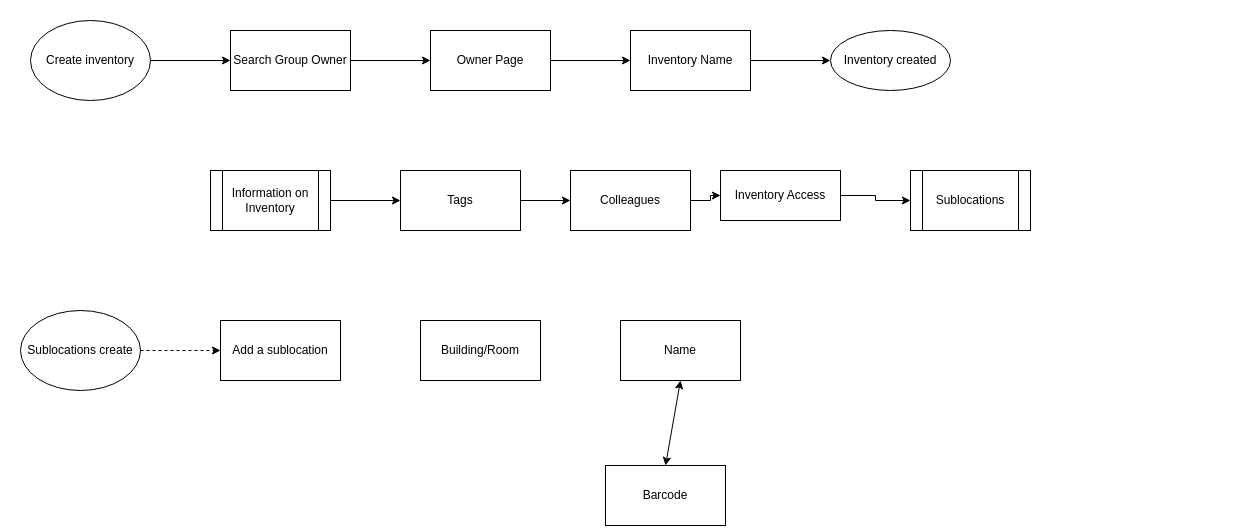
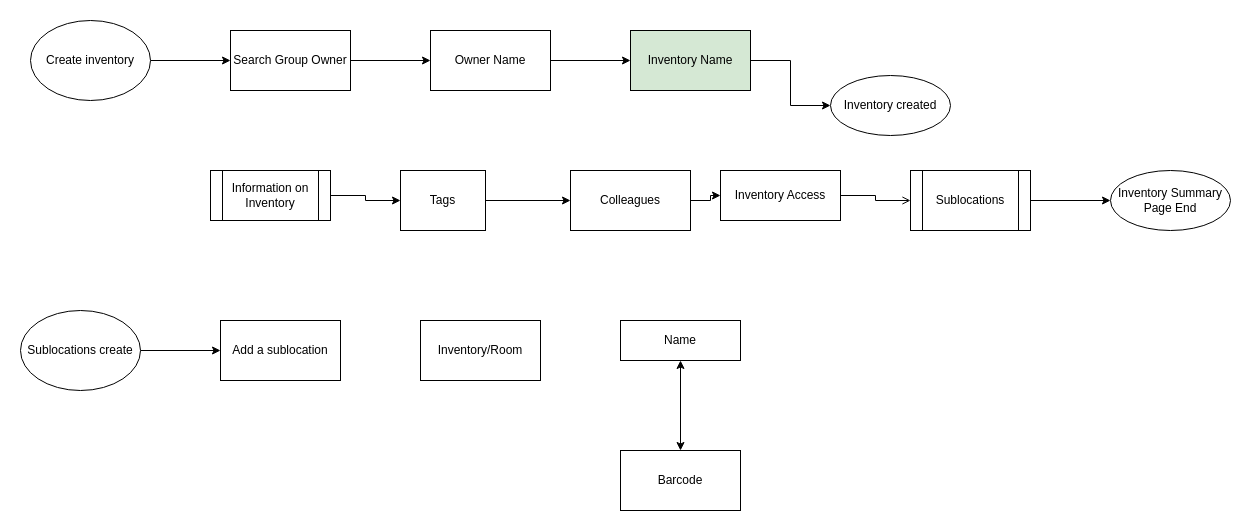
node "Owner Page": label "Owner Page" -> "Owner Name"
node "Inventory Name": fillcolor #ffffff -> #d5e8d4
node "Inventory created": moved (891, 61) -> (891, 106)
node "Information on Inventory": size 120x60 -> 120x50
node "Tags": size 120x60 -> 85x60
edge "Inventory Access" -> "Sublocations": arrowhead classic -> open
edge "Sublocations" -> "Inventory Summary Page End": added
node "Inventory Summary Page End": added
edge "Sublocations create" -> "Add a sublocation": style dashed -> solid
node "Building/Room": label "Building/Room" -> "Inventory/Room"
node "Name": size 120x60 -> 120x40
node "Barcode": moved (666, 496) -> (681, 481)
